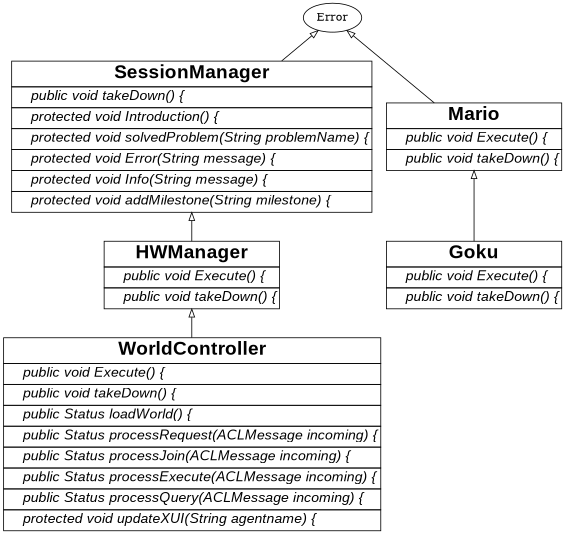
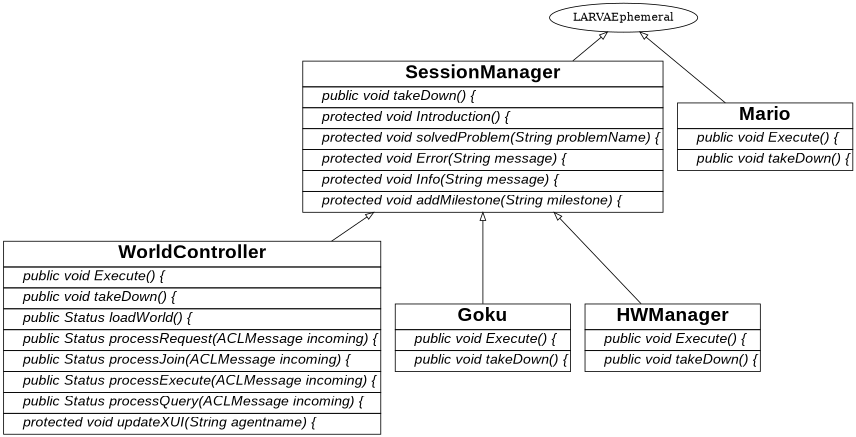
node "Error": label "Error" -> "LARVAEphemeral"
edge "Goku" -> "Mario": now "Goku" -> "SessionManager"
edge "WorldController" -> "HWManager": now "WorldController" -> "SessionManager"
